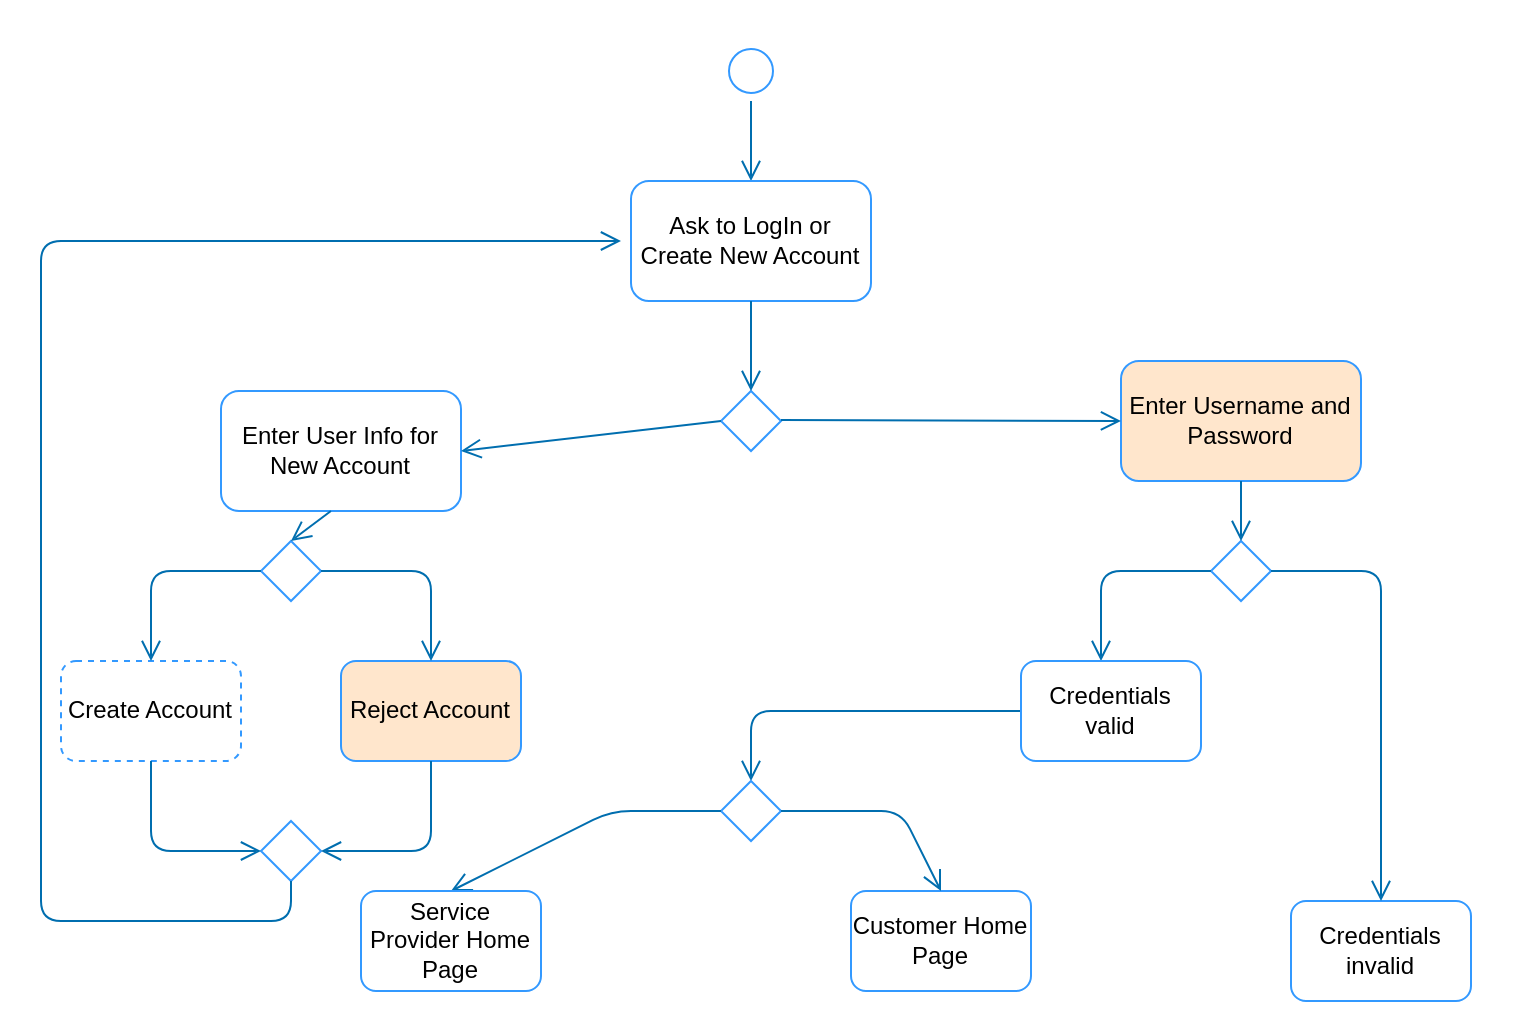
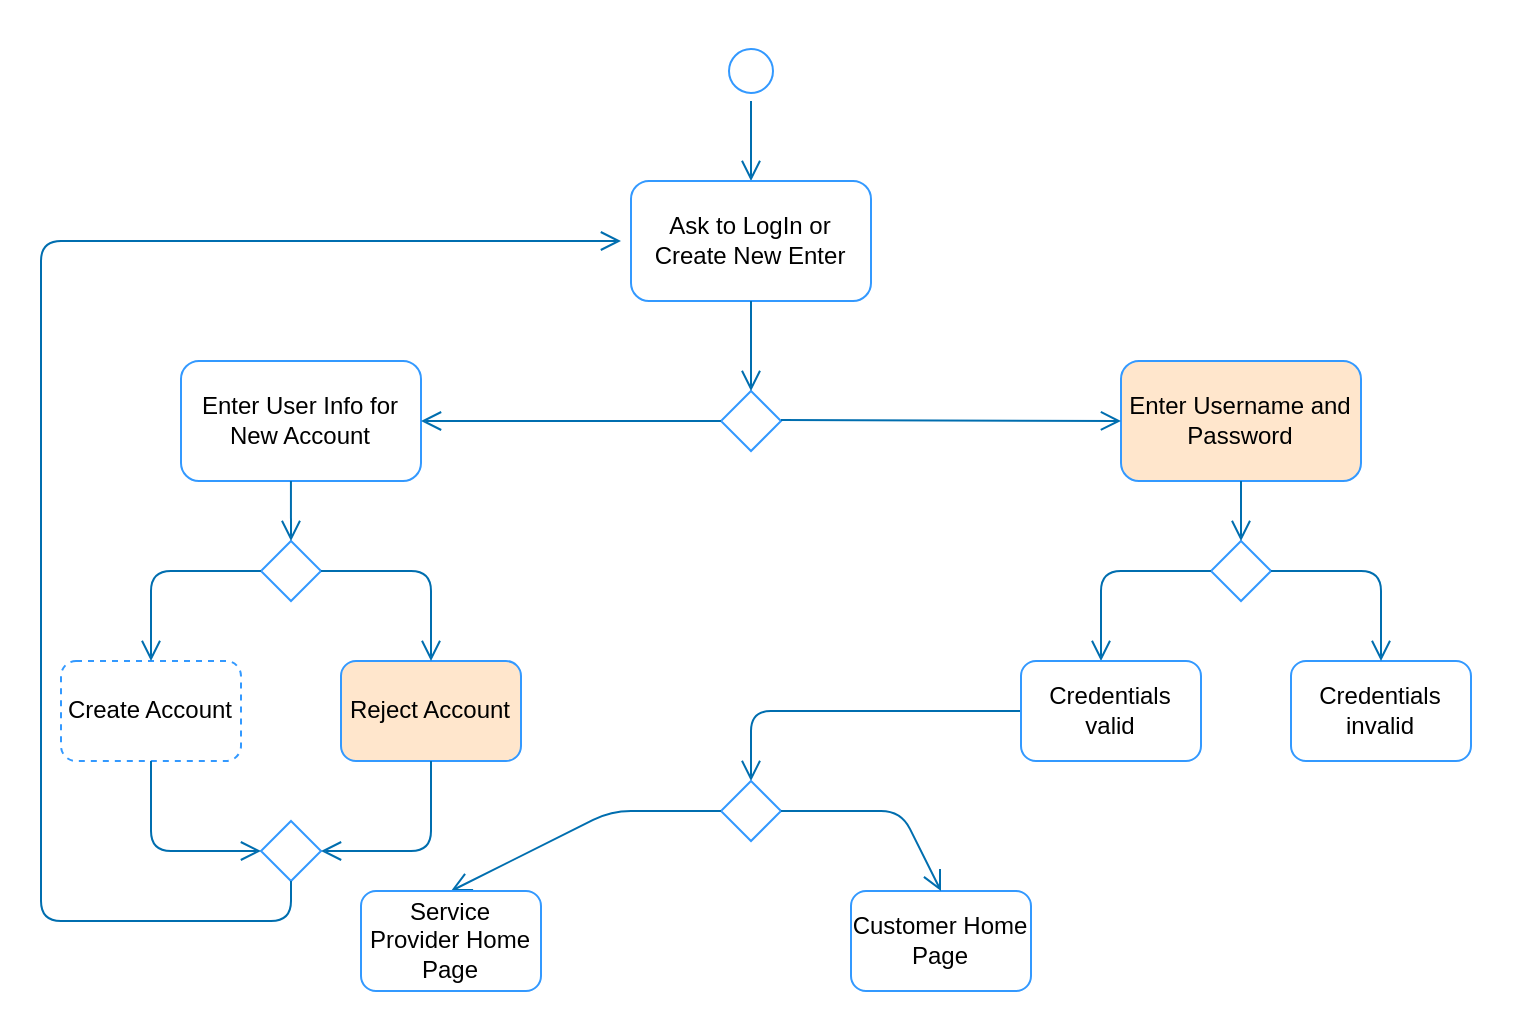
node "Ask to LogIn or Create New Account": label "Ask to LogIn or Create New Account" -> "Ask to LogIn or Create New Enter"
node "Enter User Info for New Account": moved (341, 451) -> (301, 421)
node "Credentials invalid": moved (1381, 951) -> (1381, 711)
